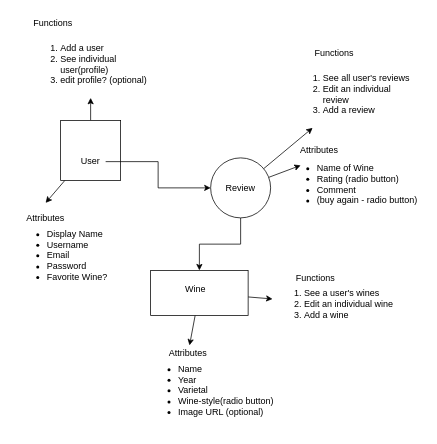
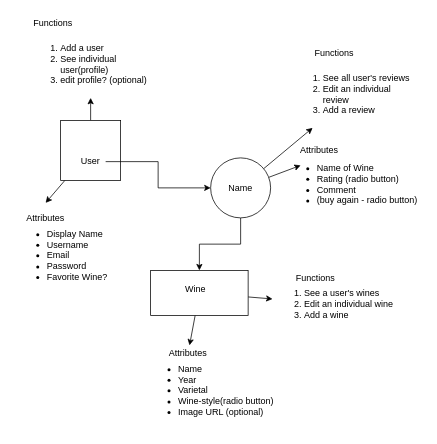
node "Review": label "Review" -> "Name"
